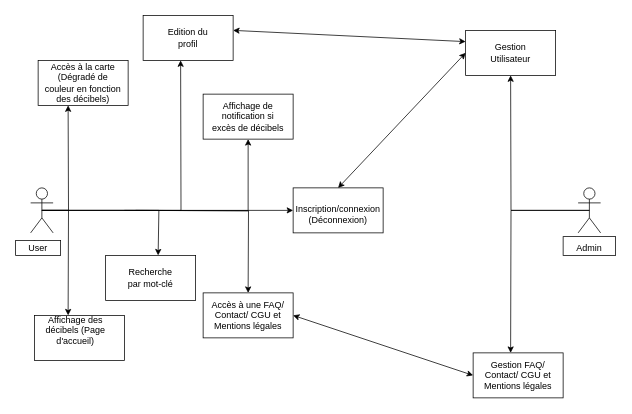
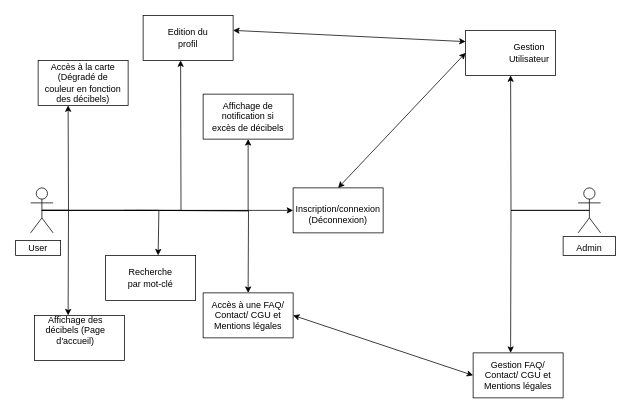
node "Gestion Utilisateur": moved (510, 53) -> (529, 53)
